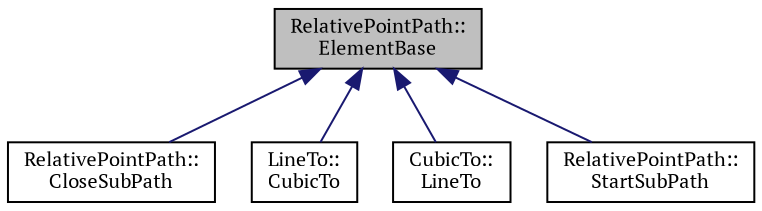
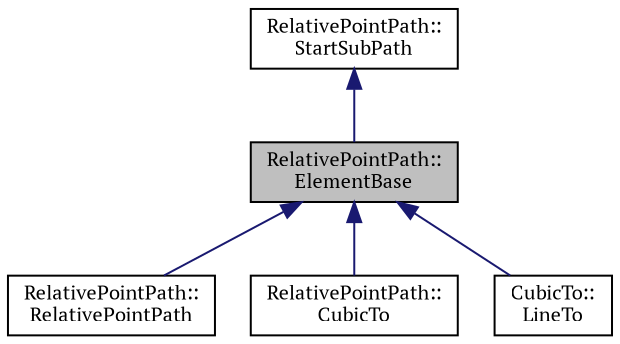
edge "RelativePointPath:: StartSubPath" -> "RelativePointPath:: ElementBase": reversed
node "RelativePointPath:: CloseSubPath": label "RelativePointPath:: CloseSubPath" -> "RelativePointPath:: RelativePointPath"
node "LineTo:: CubicTo": label "LineTo:: CubicTo" -> "RelativePointPath:: CubicTo"
